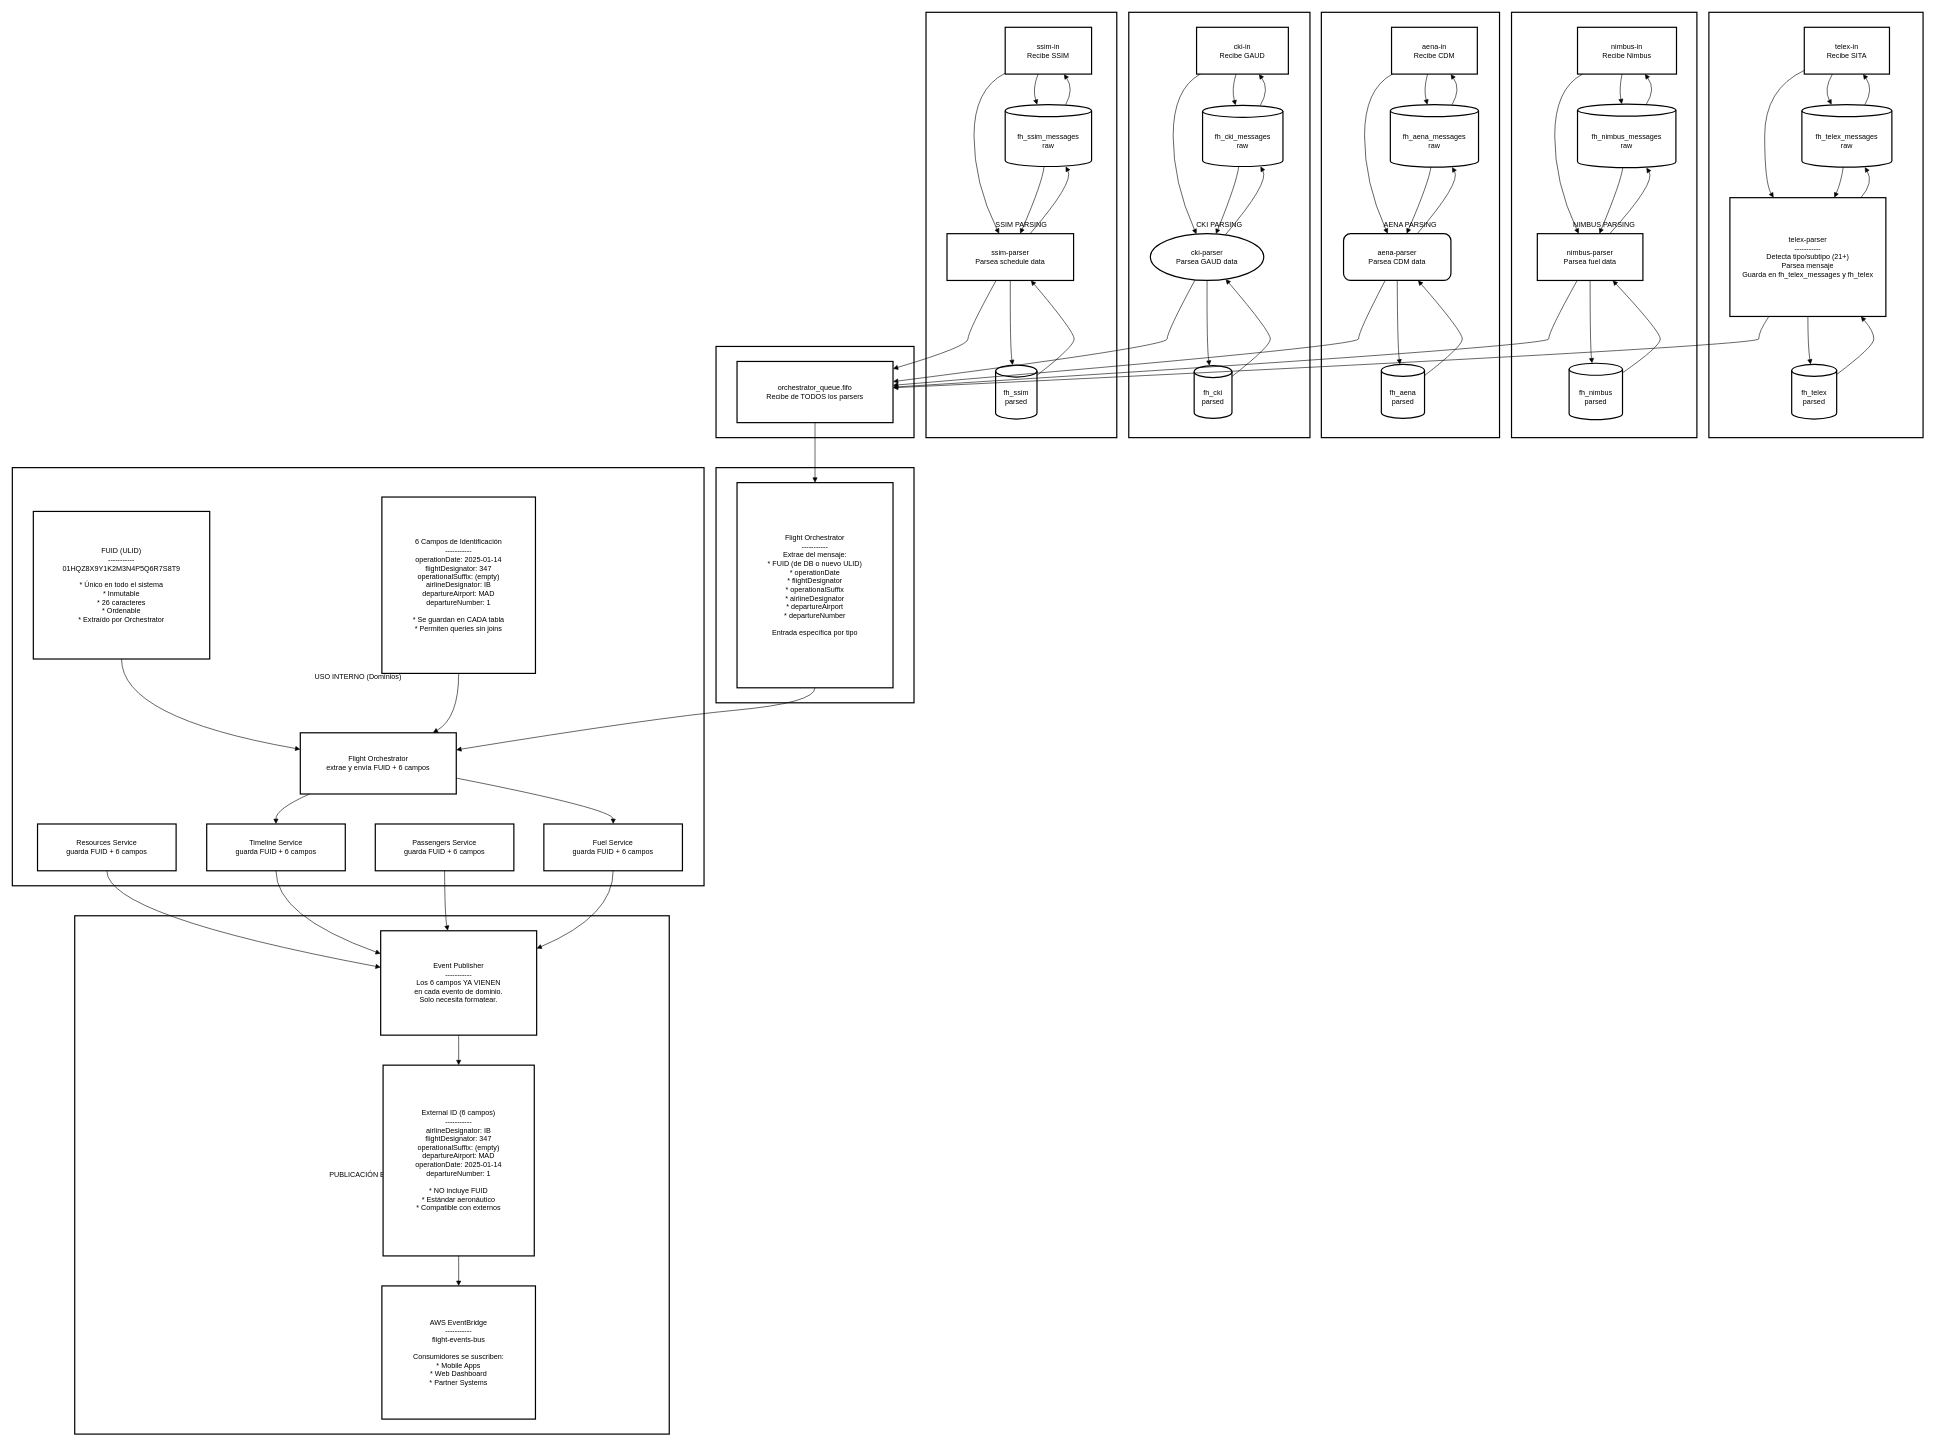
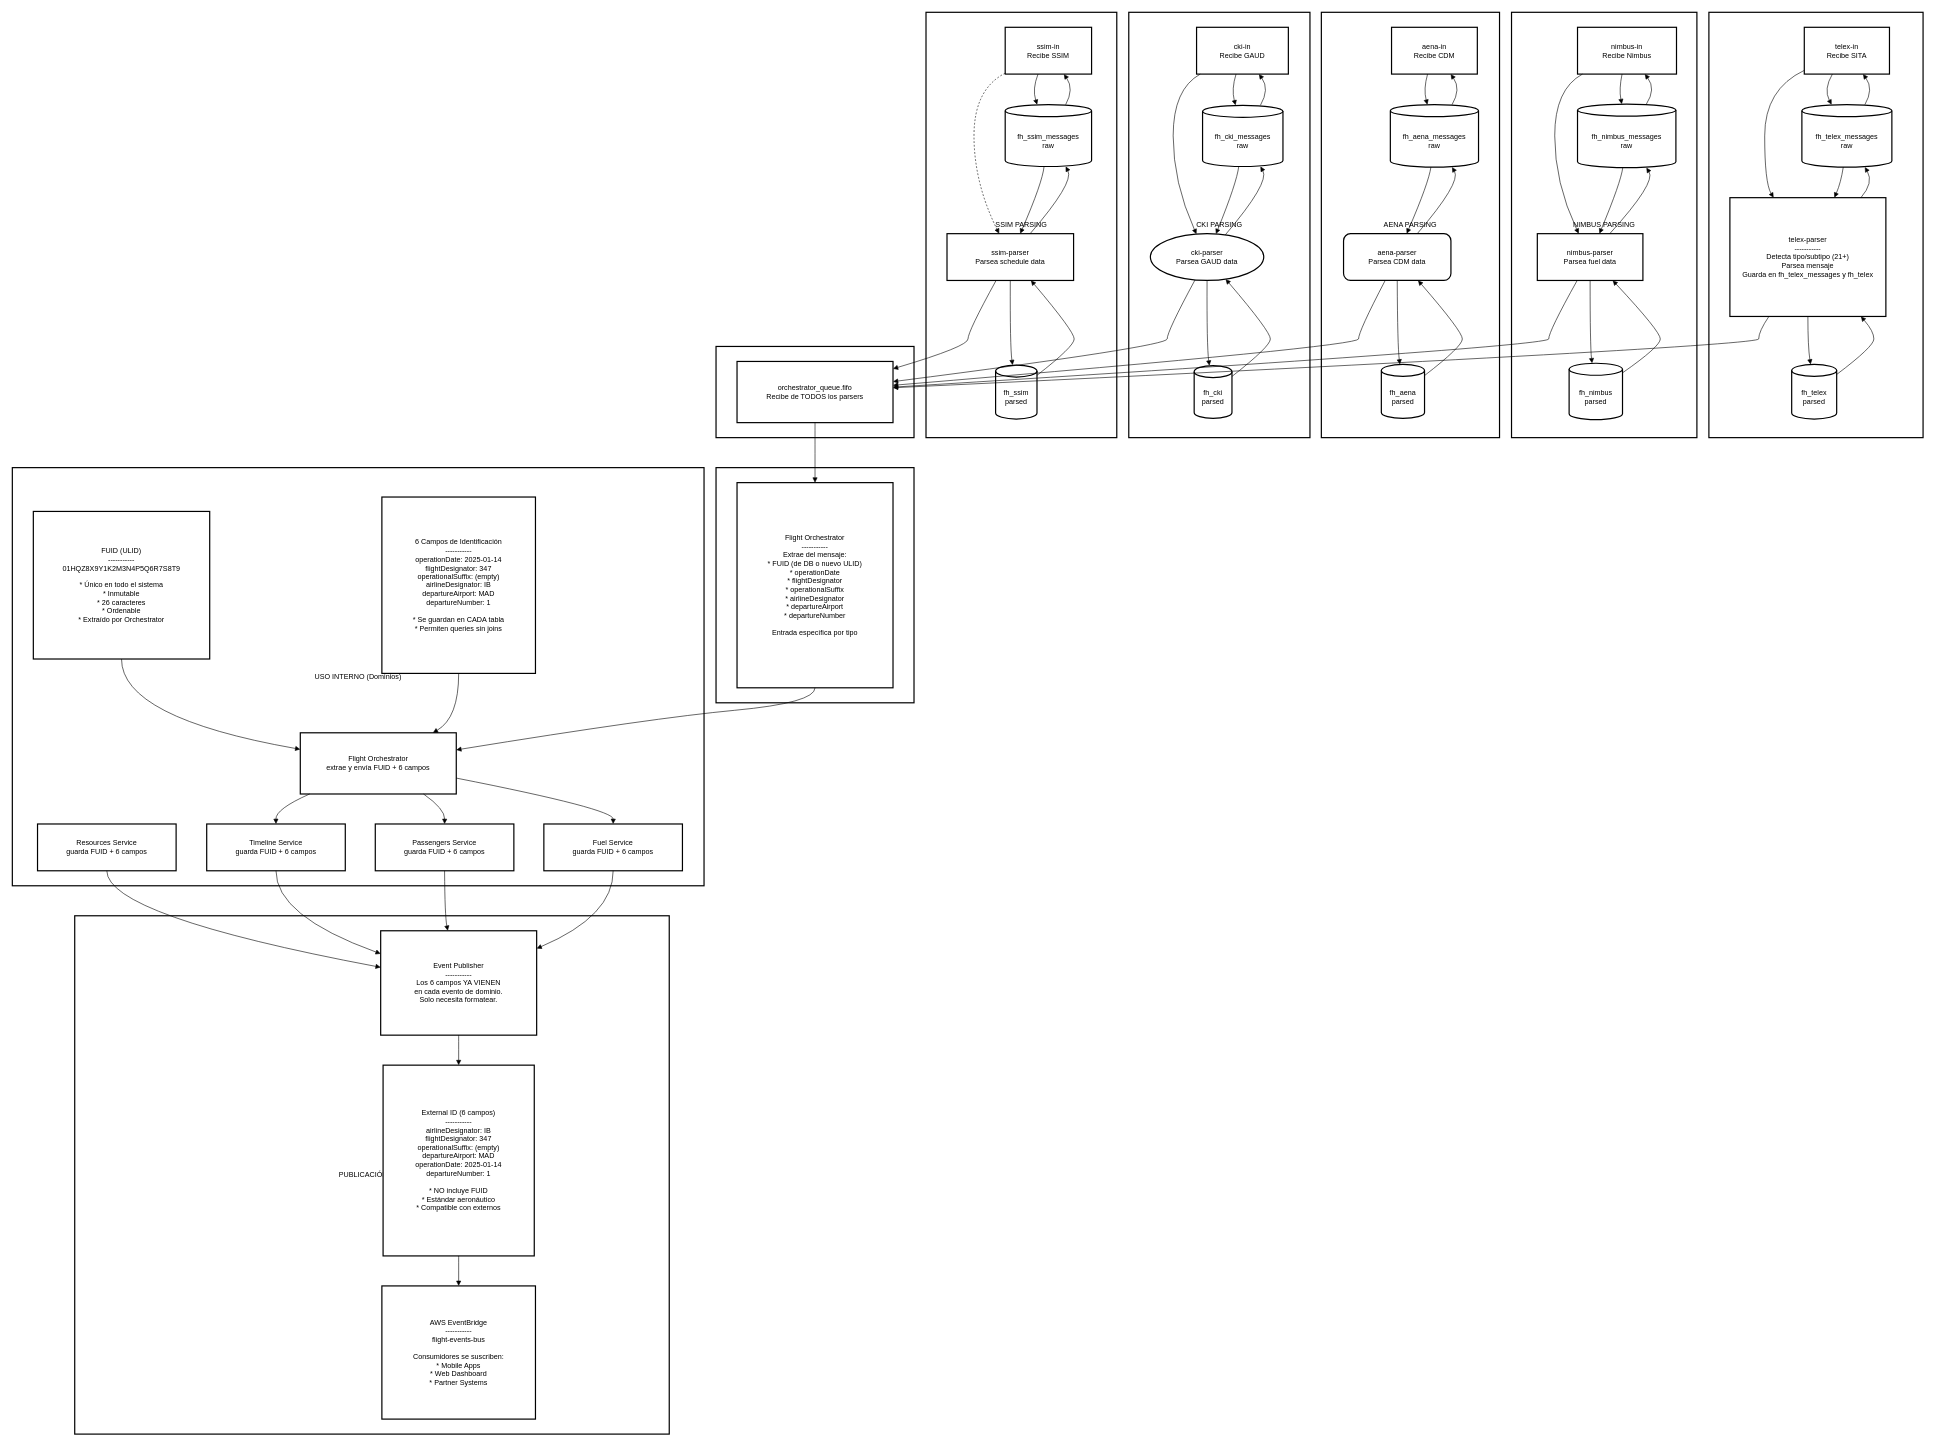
edge "ssim-in Recibe SSIM" -> "ssim-parser Parsea schedule data": style solid -> dashed
edge "aena-in Recibe CDM" -> "aena-parser Parsea CDM data": removed
edge "Flight Orchestrator extrae y envía FUID + 6 campos" -> "Passengers Service guarda FUID + 6 campos": added
node "PUBLICACIÓN EXTERNA": label "PUBLICACIÓN EXTERNA" -> "PUBLICACIÓN HQZ"
